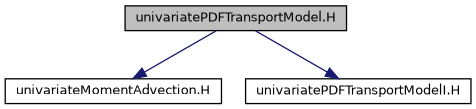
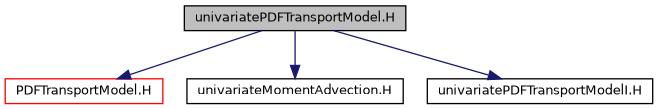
node "PDFTransportModel.H": added
